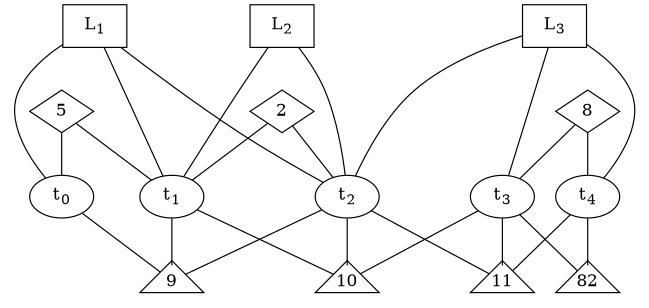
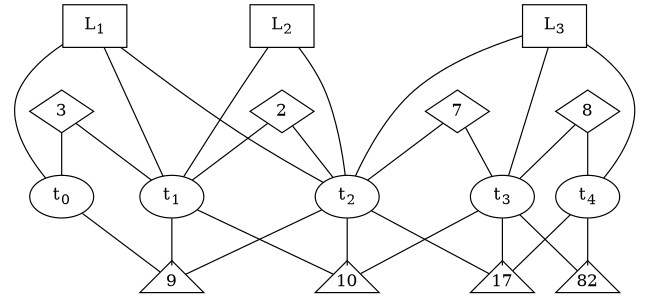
node "5": label "5" -> "3"
node "7": added
node "11": label "11" -> "17"
